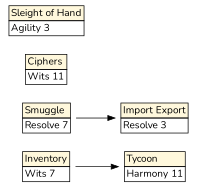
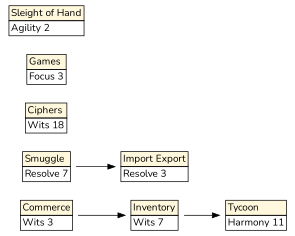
node "Sleight of Hand": text "Agility 3" -> "Agility 2"
node "Games": added
node "Ciphers": text "Wits 11" -> "Wits 18"
node "Commerce": added
